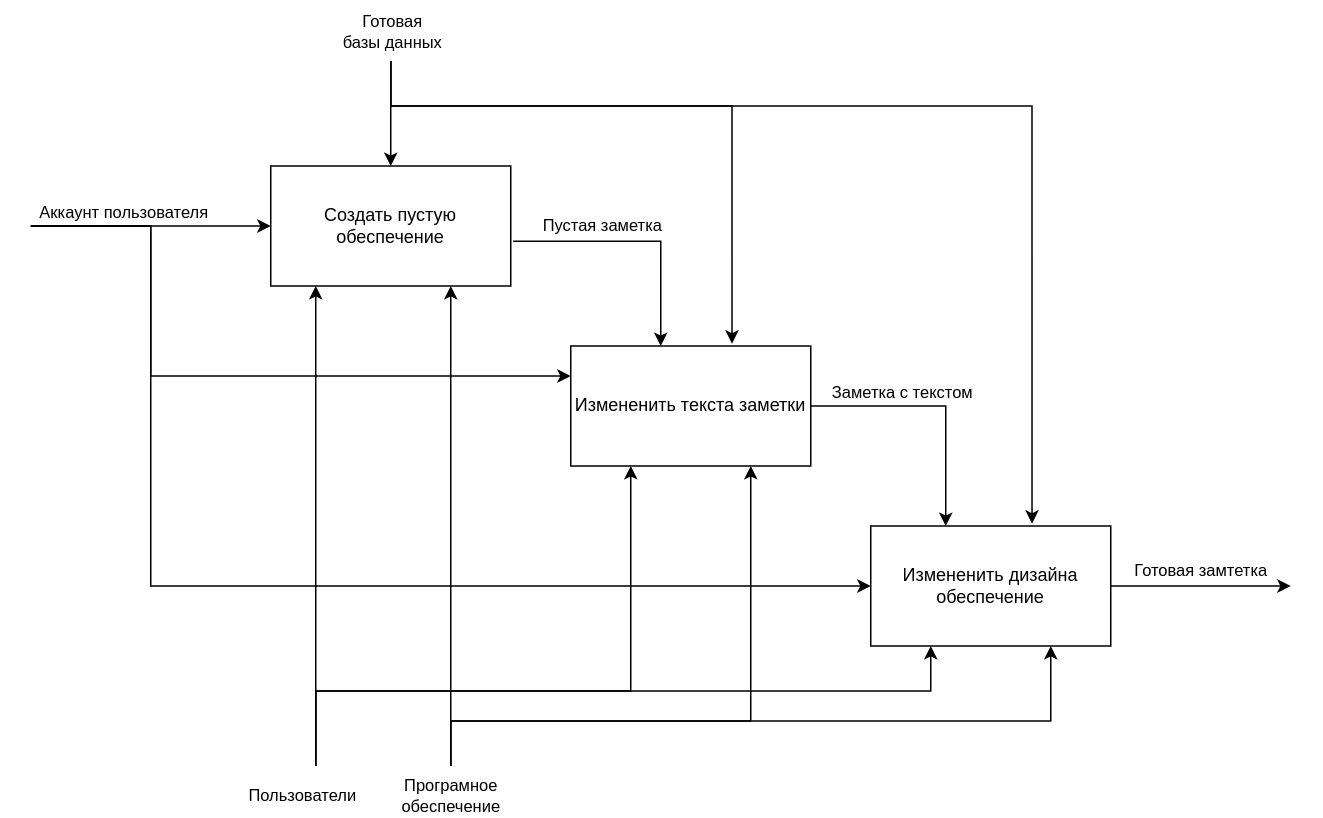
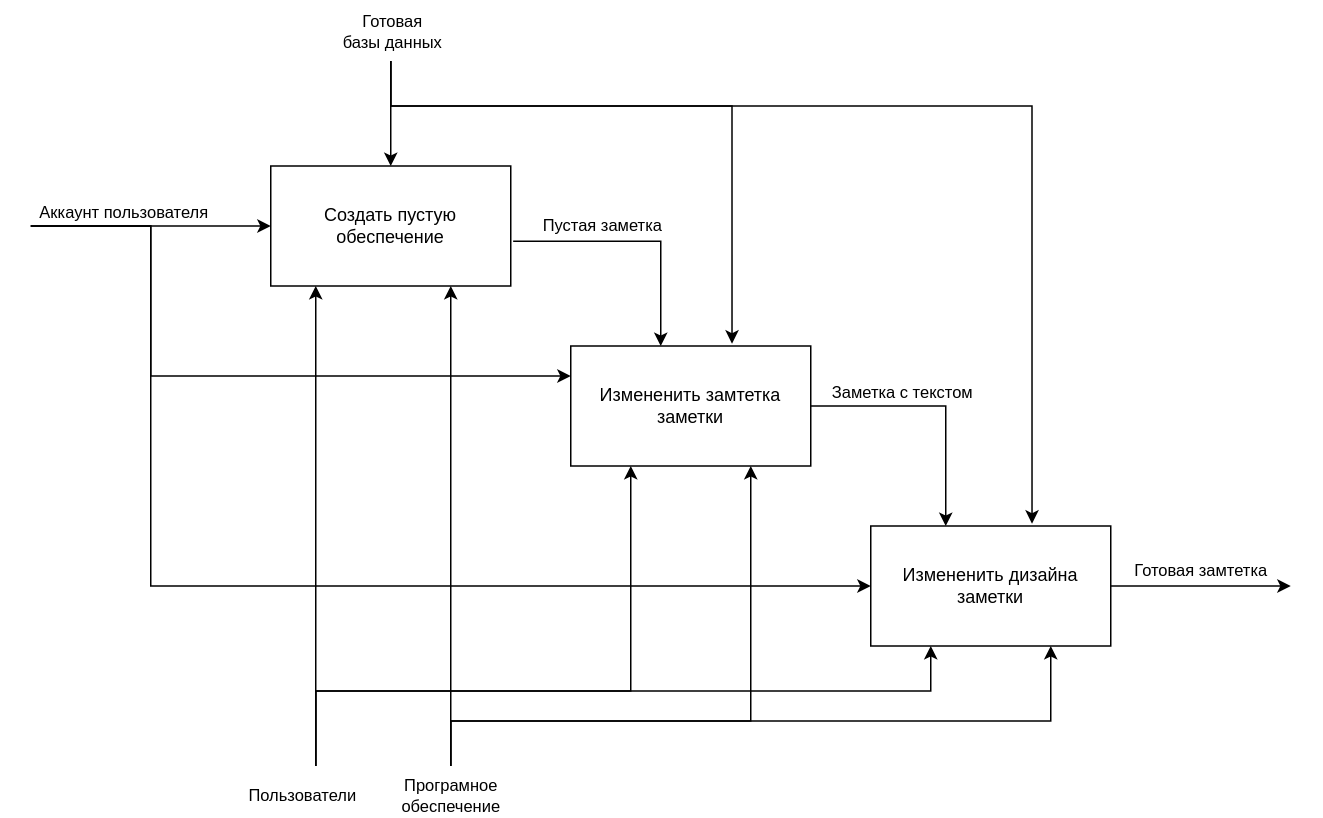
node "Измененить текста заметки": label "Измененить текста заметки" -> "Измененить замтетка заметки"
node "Измененить дизайна обеспечение": label "Измененить дизайна обеспечение" -> "Измененить дизайна заметки"
